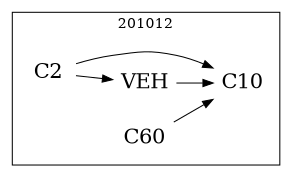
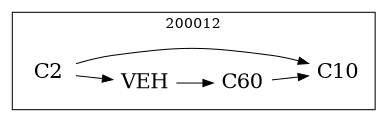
cluster "201012": label "201012" -> "200012"
edge "VEH" -> "C10": now "VEH" -> "C60"
